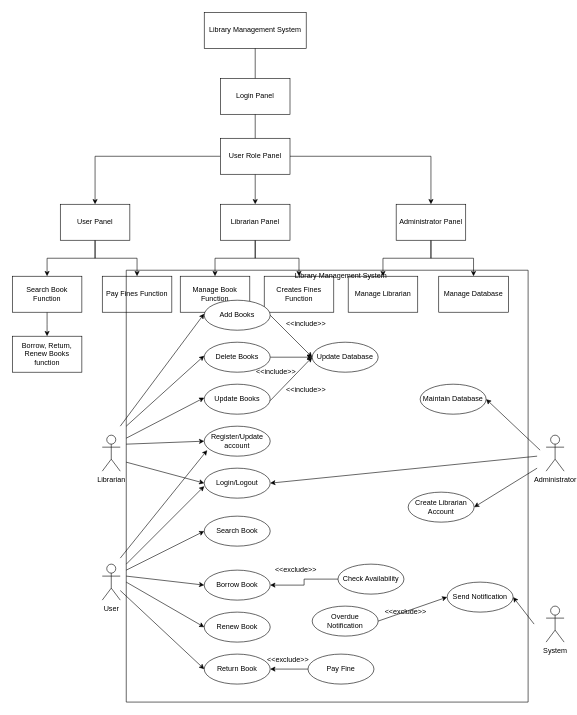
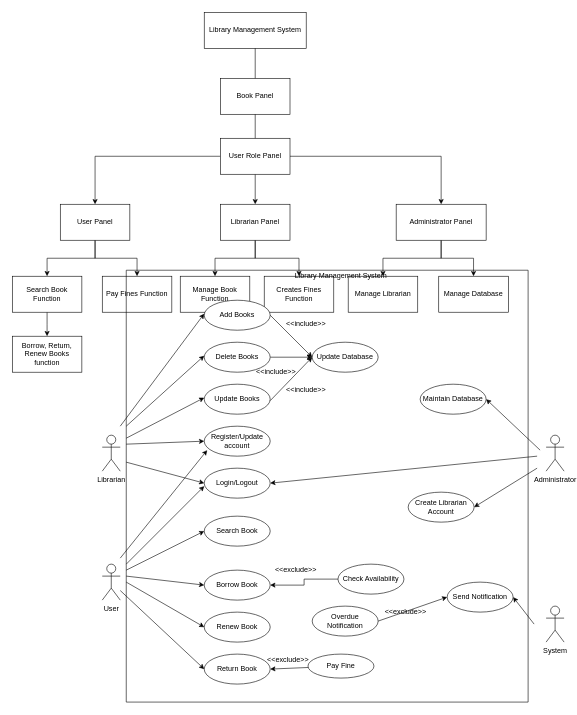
node "Login Panel": label "Login Panel" -> "Book Panel"
node "Administrator Panel": size 70x36 -> 90x36
node "Pay Fine": size 66x30 -> 66x24
